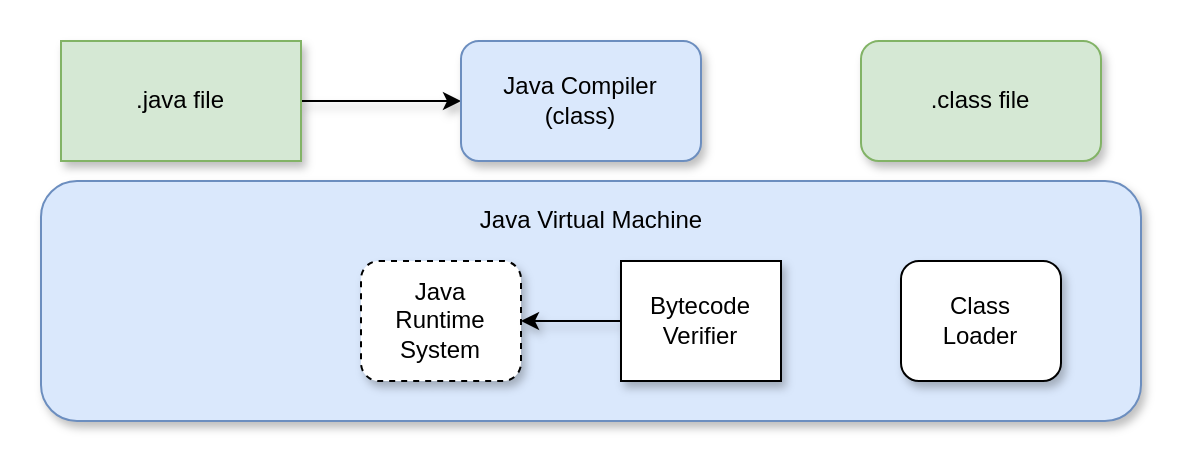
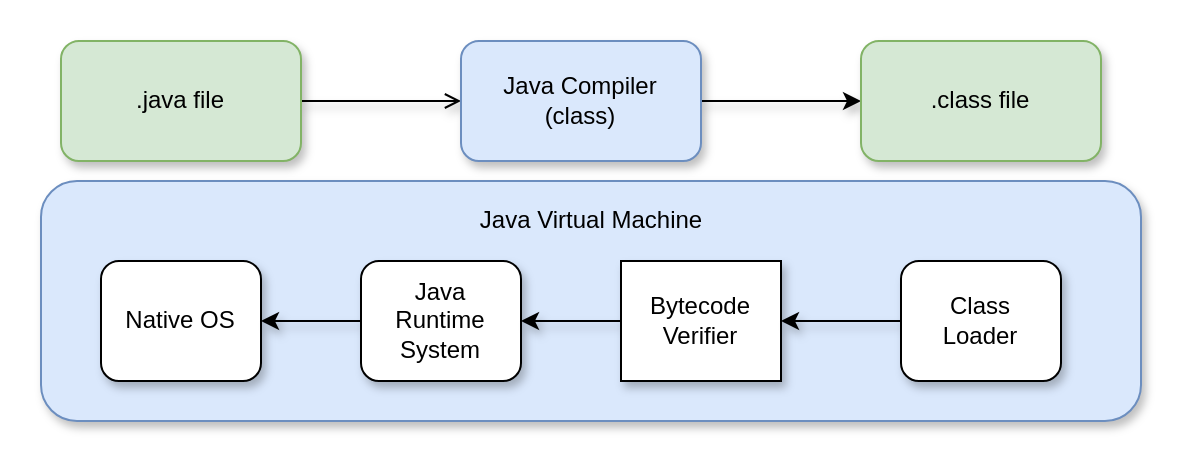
node ".java file": shape rectangle -> rounded rectangle
edge ".java file" -> "Java Compiler (class)": arrowhead classic -> open
edge "Java Compiler (class)" -> ".class file": added
node "Native OS": added
edge "Java Runtime System" -> "Native OS": added
node "Java Runtime System": style dashed -> solid
edge "Class Loader" -> "Bytecode Verifier": added
